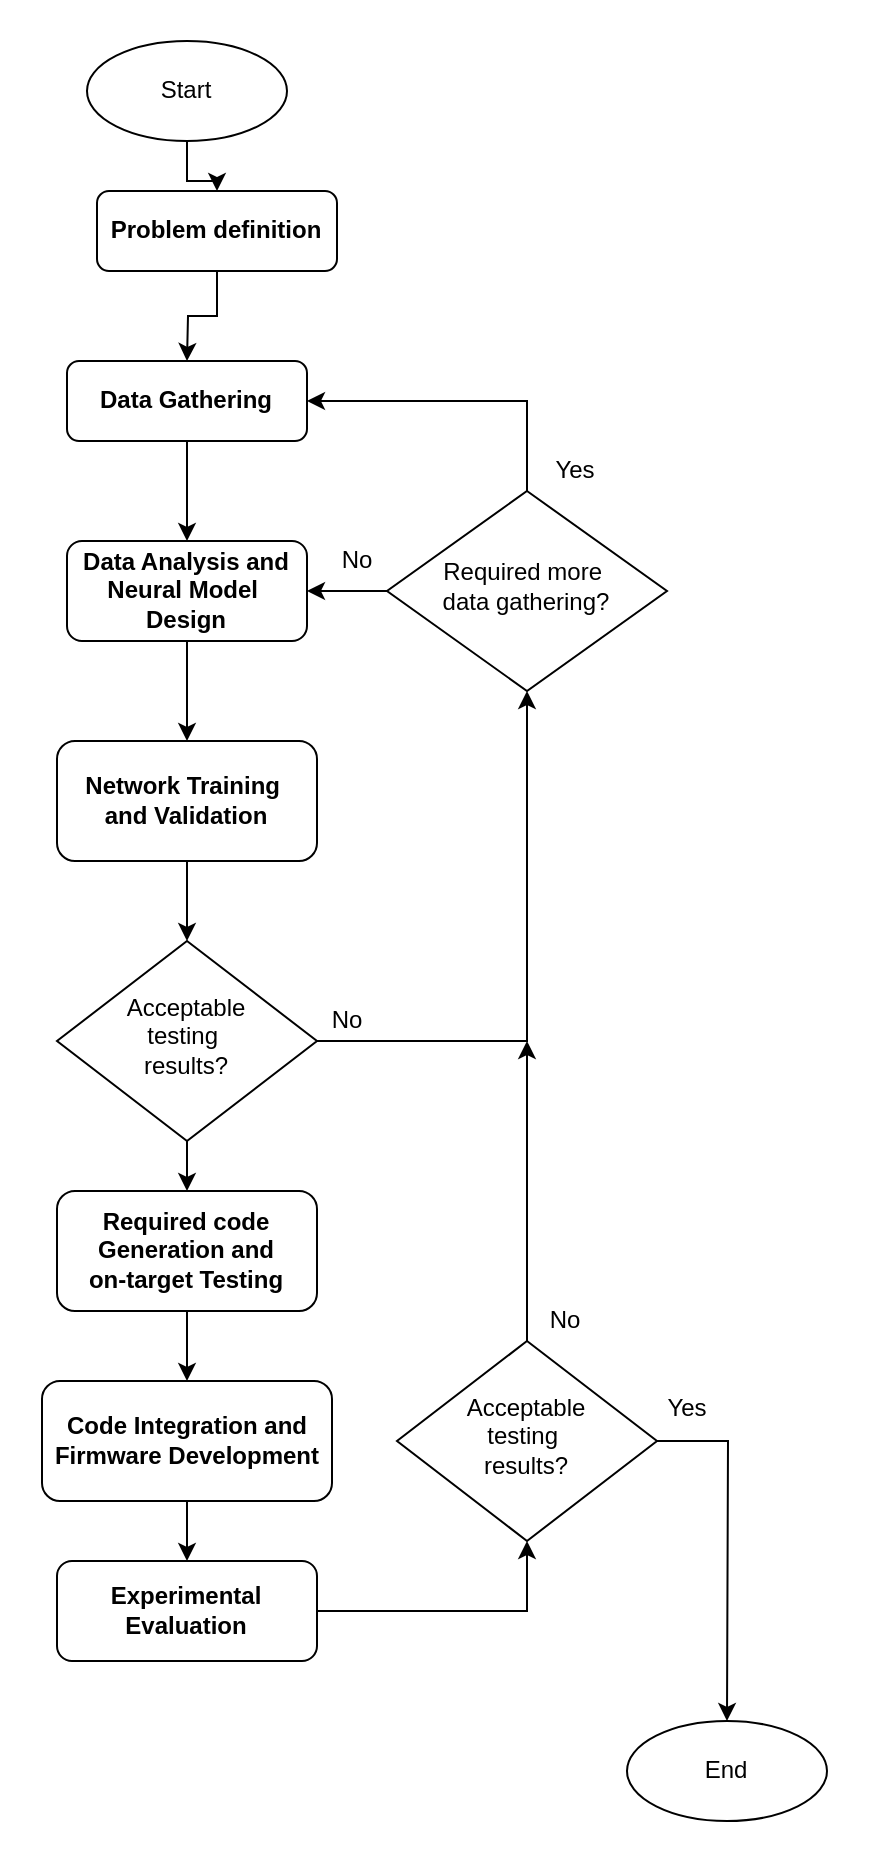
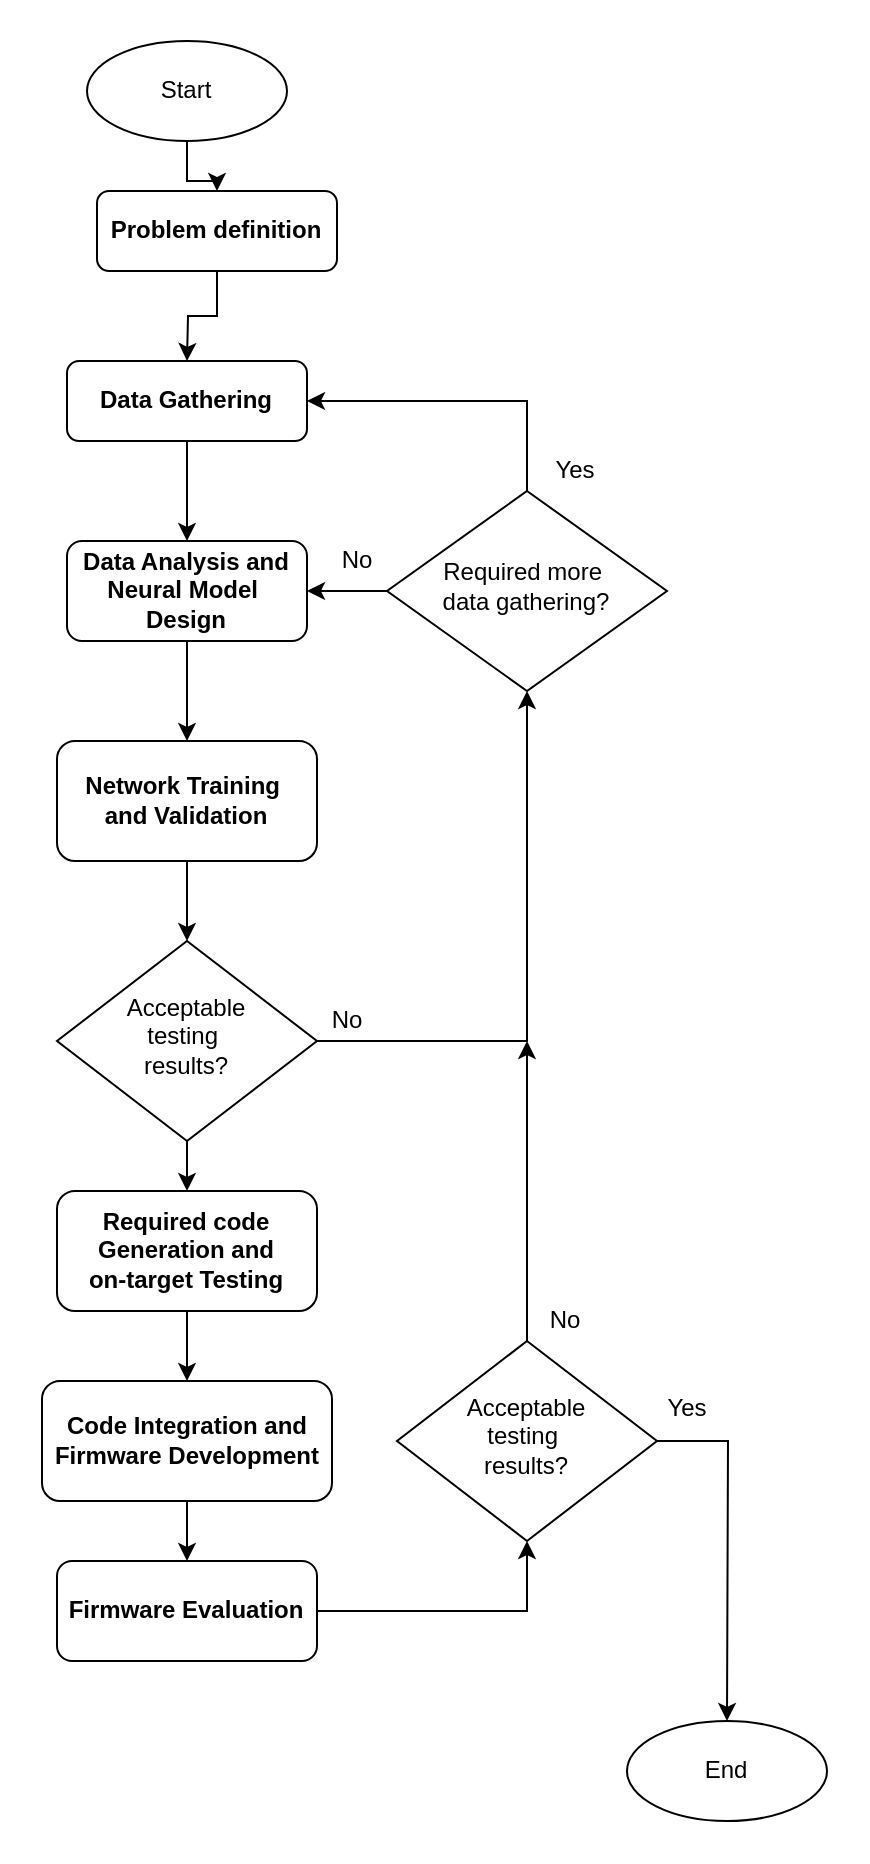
node "Experimental Evaluation": label "Experimental Evaluation" -> "Firmware Evaluation"
